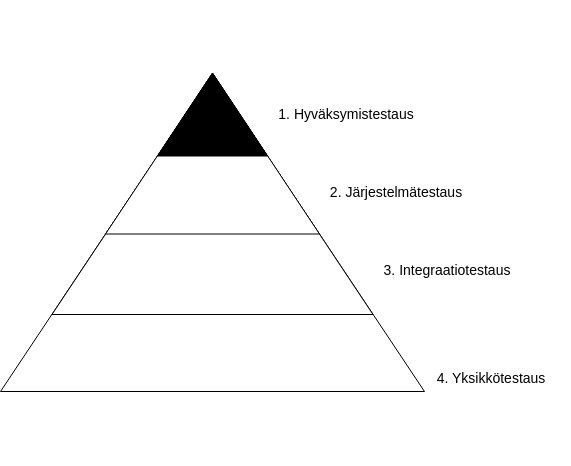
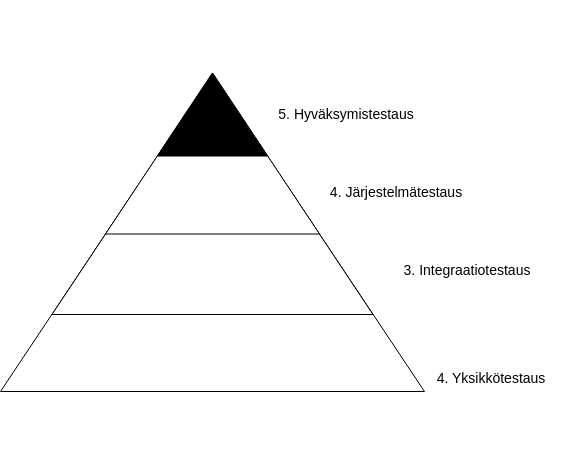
node "1. Hyväksymistestaus": label "1. Hyväksymistestaus" -> "5. Hyväksymistestaus"
node "2. Järjestelmätestaus": label "2. Järjestelmätestaus" -> "4. Järjestelmätestaus"
node "3. Integraatiotestaus": moved (448, 271) -> (468, 271)
